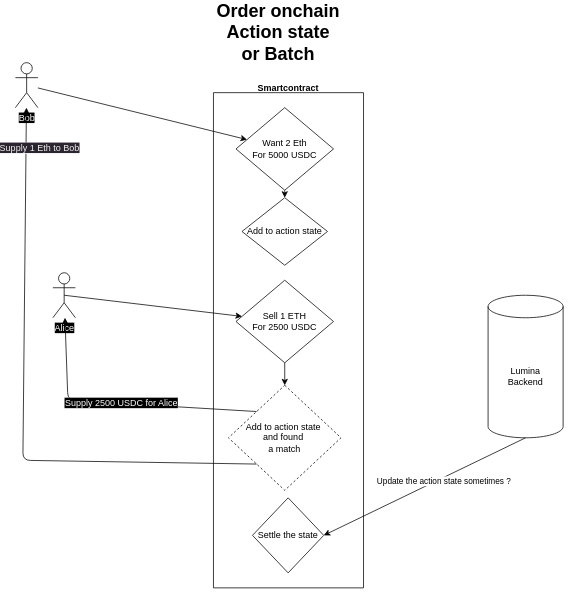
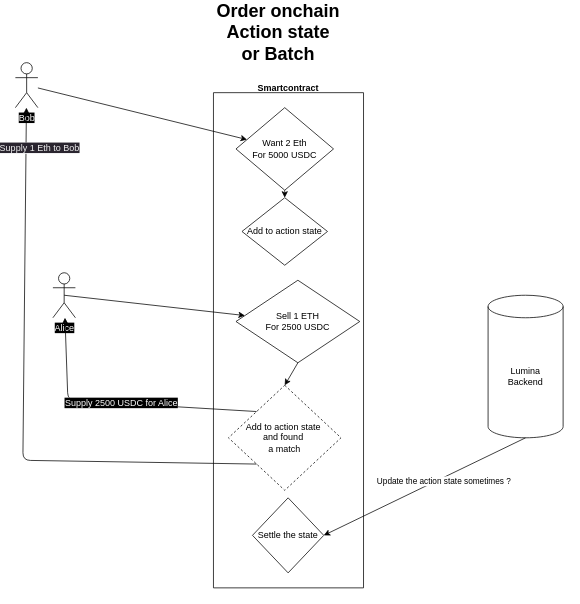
node "Sell 1 ETH For 2500 USDC": size 98x83 -> 124x83
